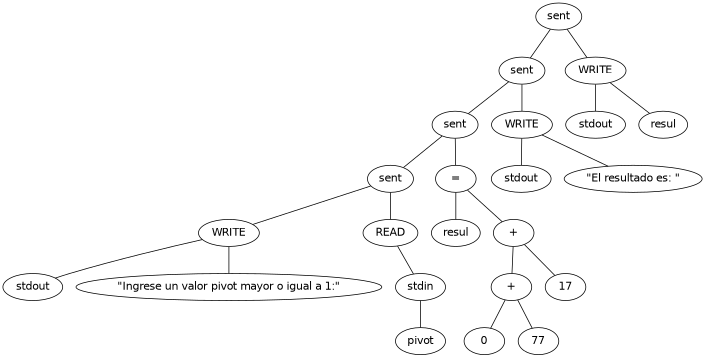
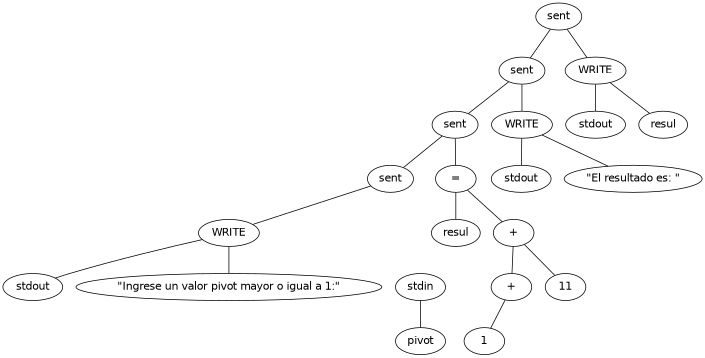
node "READ": removed
node "17": label "17" -> "11"
node "0": label "0" -> "1"
node "77": removed
